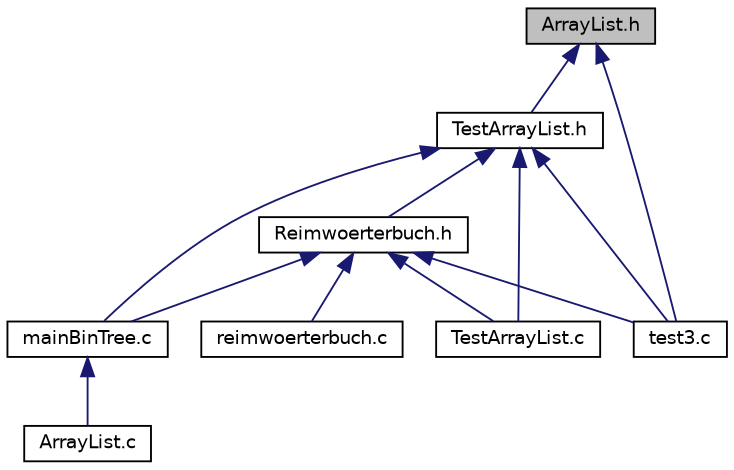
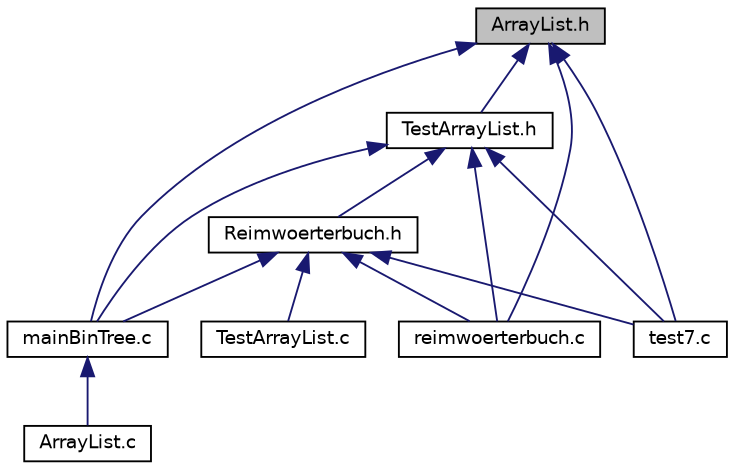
edge "mainBinTree.c" -> "ArrayList.h": added
edge "reimwoerterbuch.c" -> "ArrayList.h": added
edge "TestArrayList.c" -> "TestArrayList.h": now "reimwoerterbuch.c" -> "TestArrayList.h"
node "test3.c": label "test3.c" -> "test7.c"
